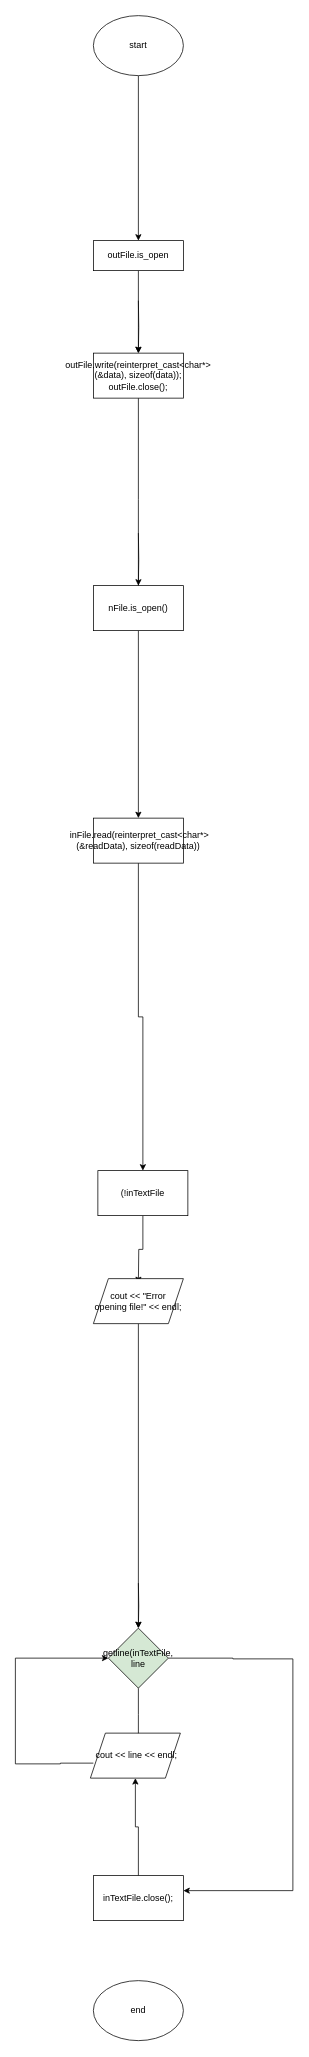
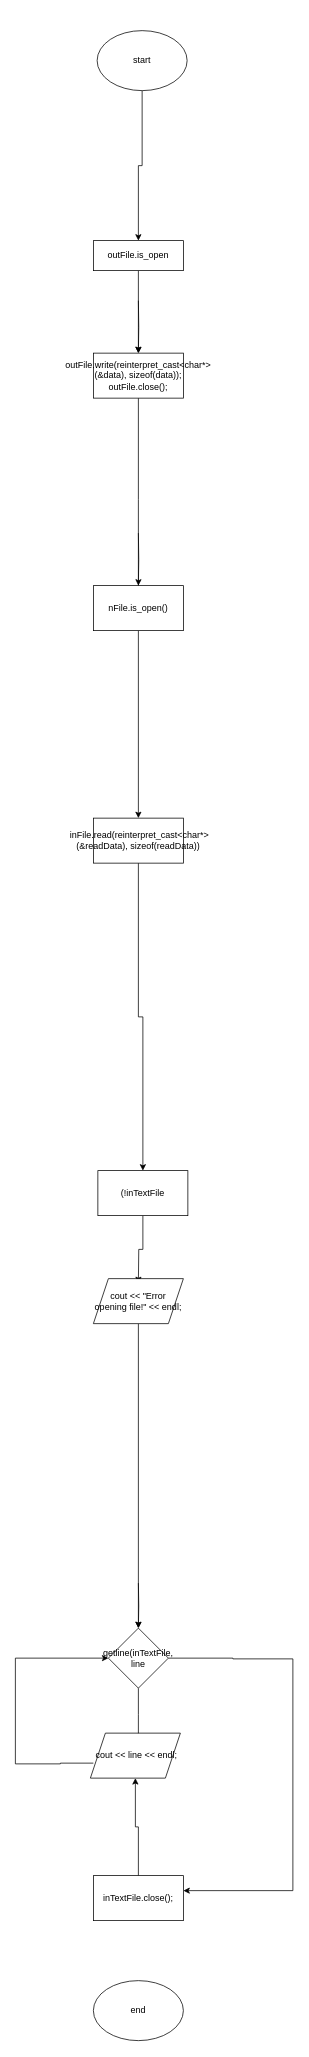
node "start": moved (138, 45) -> (142, 60)
node "getline(inTextFile, line": fillcolor #d5e8d4 -> #ffffff
